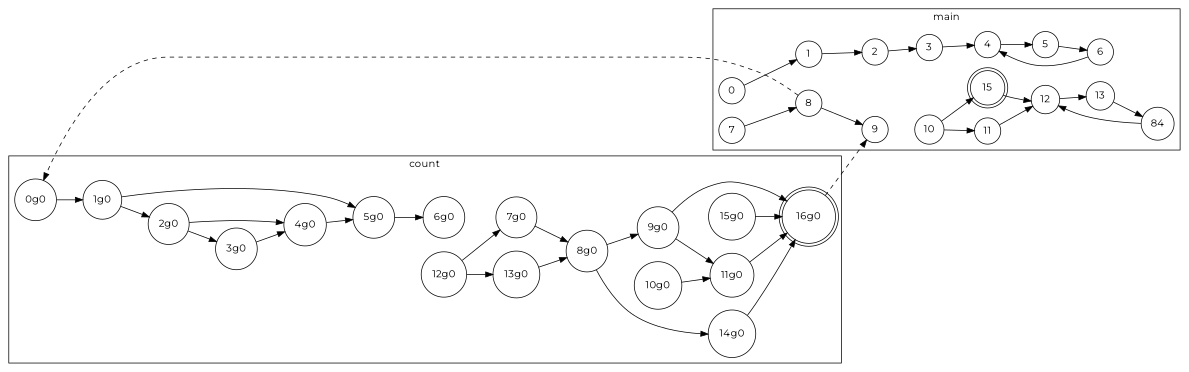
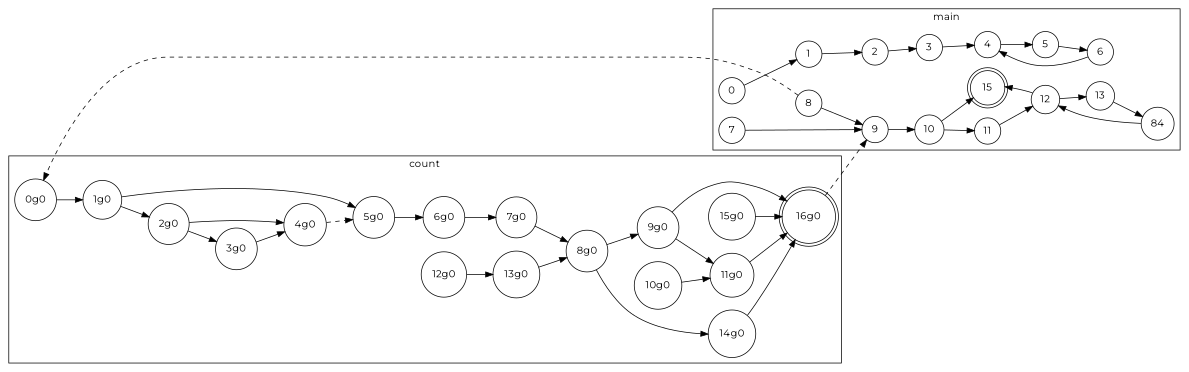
edge "15" -> "12": reversed
edge "7" -> "8": now "7" -> "9"
edge "9" -> "10": added
edge "4g0" -> "5g0": style solid -> dashed
edge "12g0" -> "7g0": now "6g0" -> "7g0"
